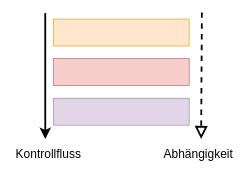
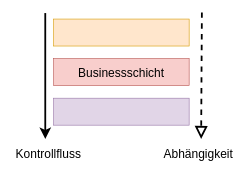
node "Businessschicht": added
